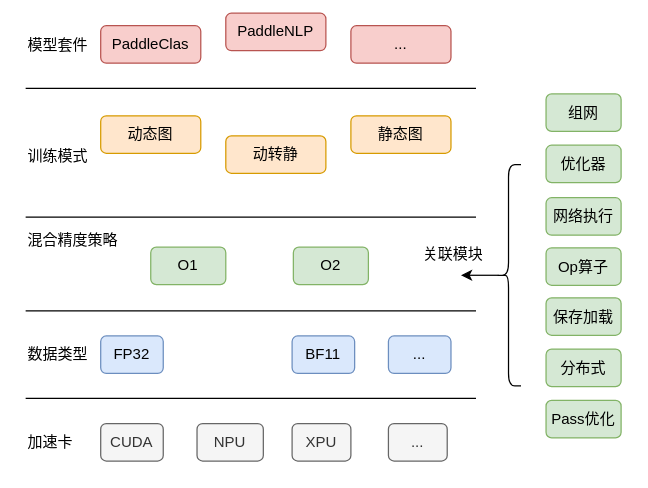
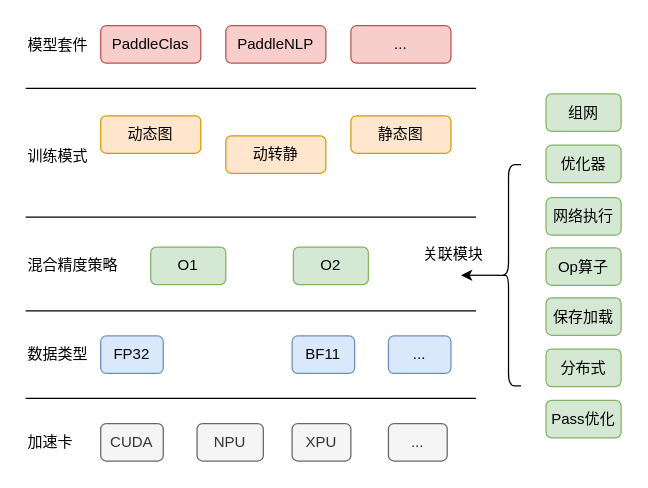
node "PaddleNLP": moved (276, 32) -> (276, 44)
node "混合精度策略": moved (76, 241) -> (76, 266)
